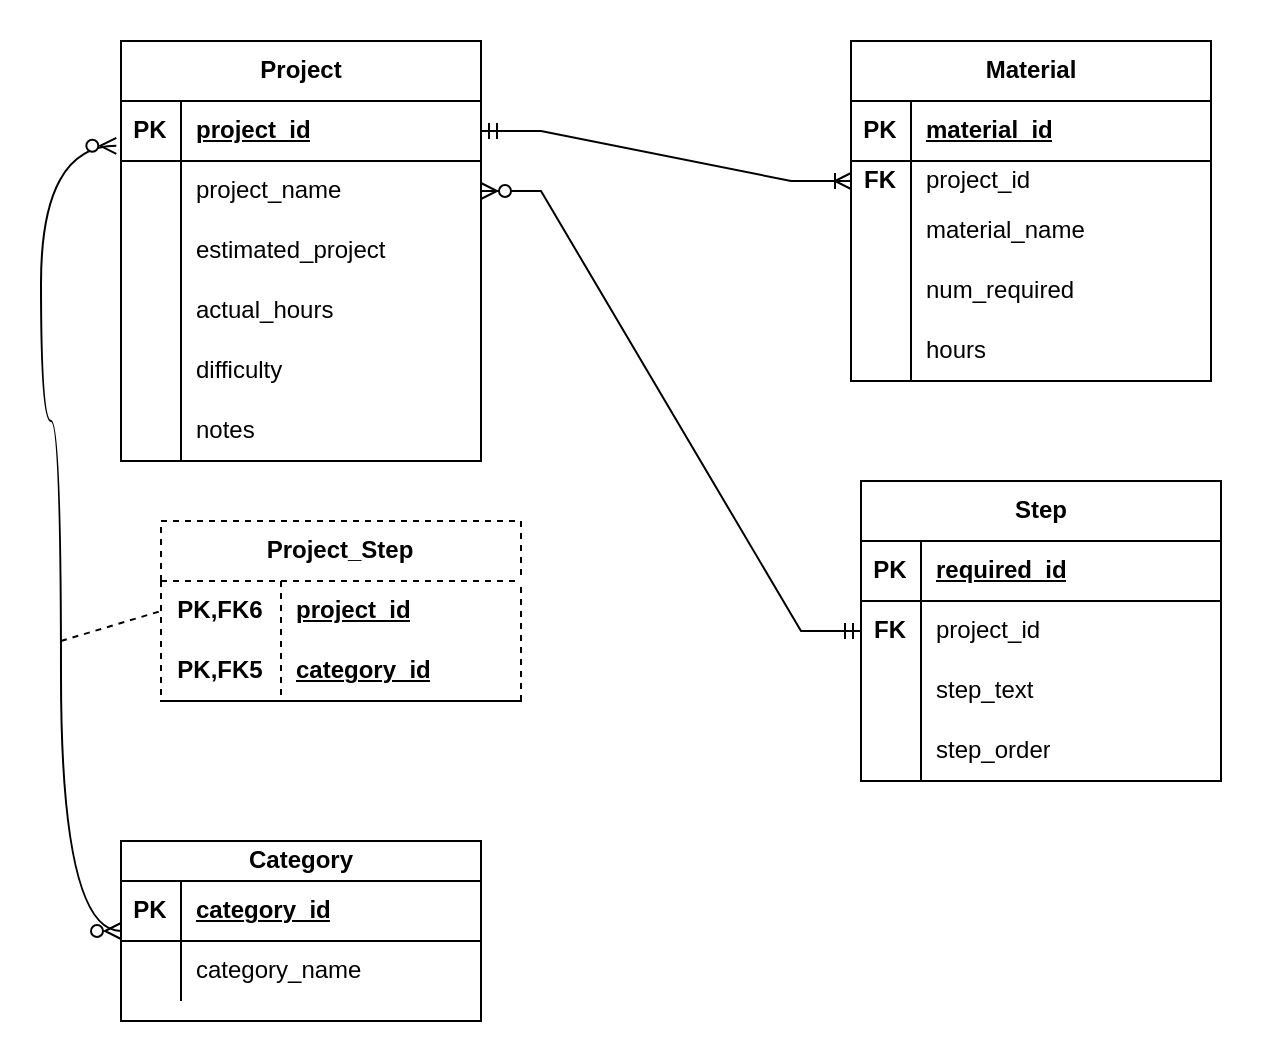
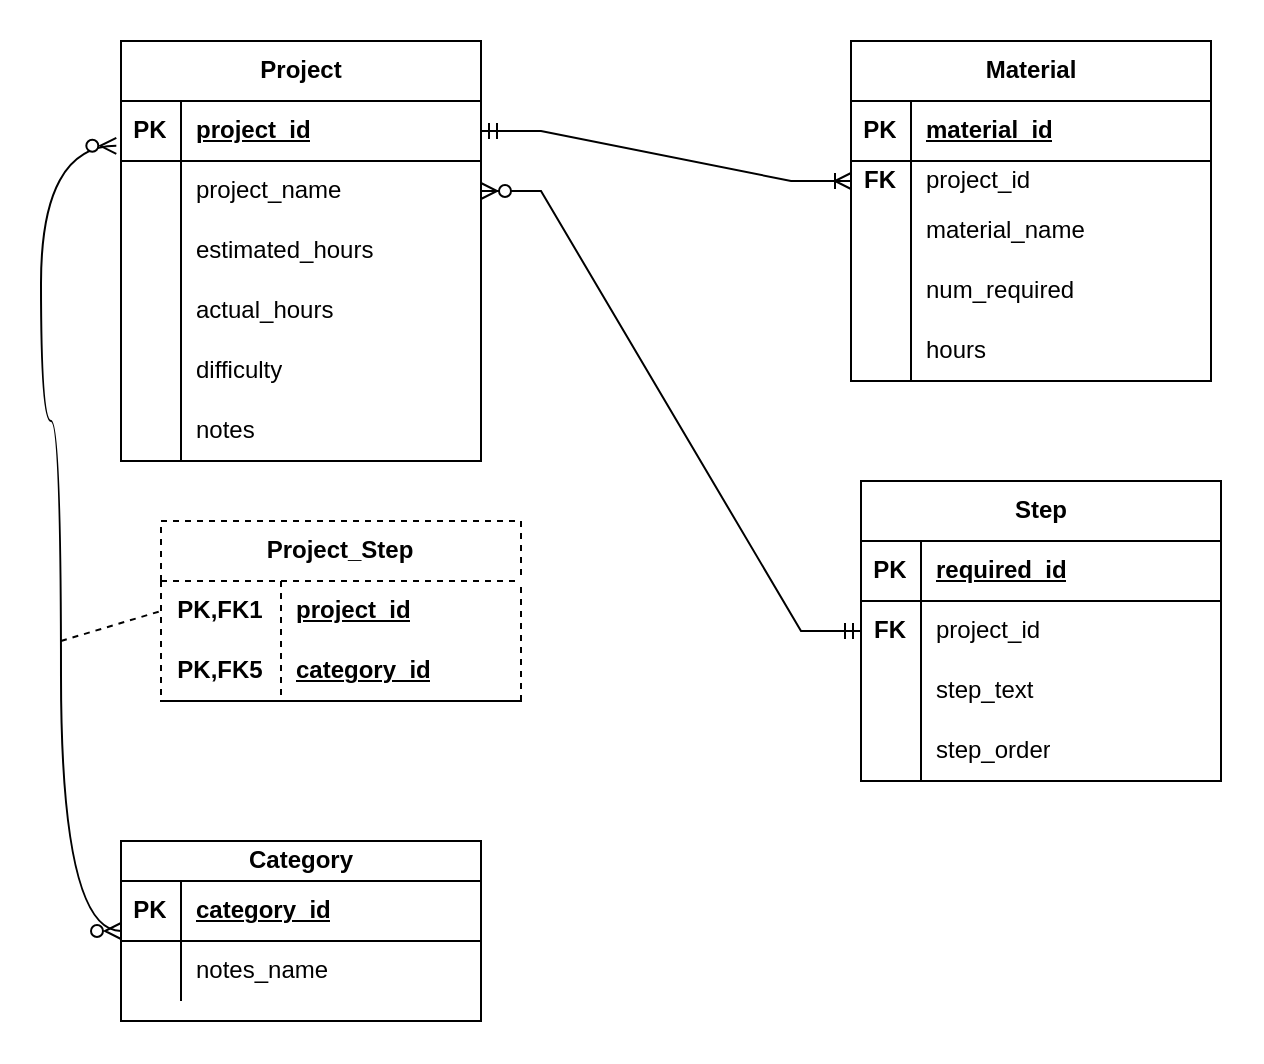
node "estimated_project": label "estimated_project" -> "estimated_hours"
node "PK,FK6": label "PK,FK6" -> "PK,FK1"
node "category_name": label "category_name" -> "notes_name"
